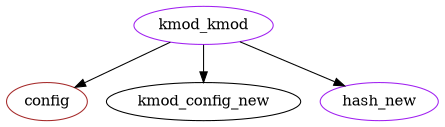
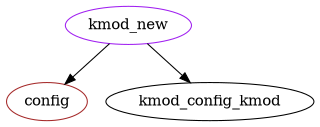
node "kmod_kmod": label "kmod_kmod" -> "kmod_new"
node "kmod_config_new": label "kmod_config_new" -> "kmod_config_kmod"
node "hash_new": removed
